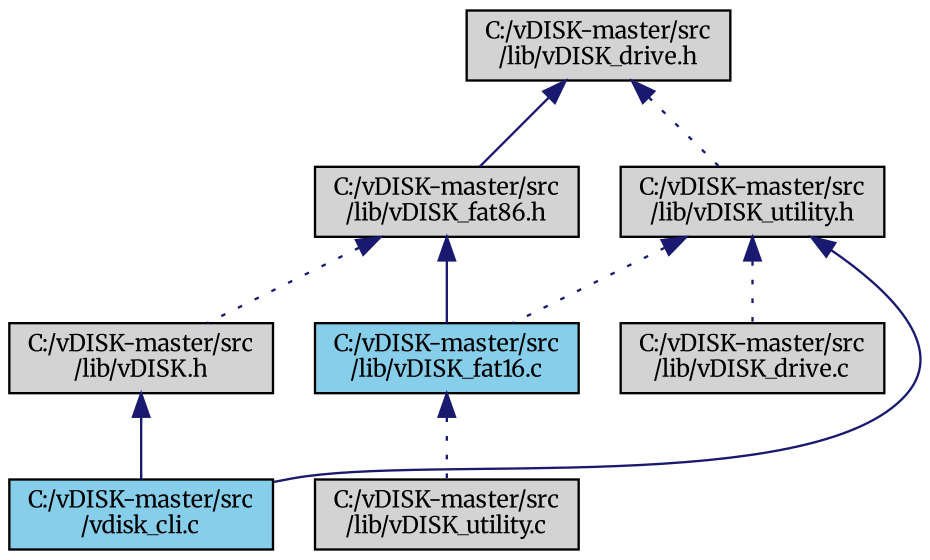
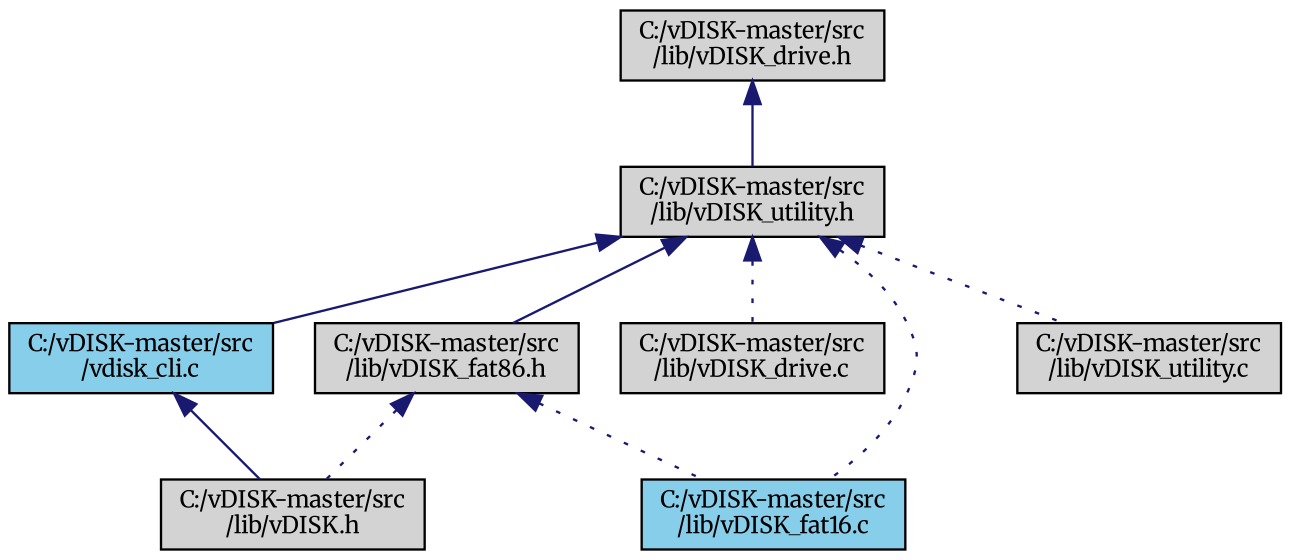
edge "C:/vDISK-master/src /lib/vDISK_fat86.h" -> "C:/vDISK-master/src /lib/vDISK_drive.h": now "C:/vDISK-master/src /lib/vDISK_fat86.h" -> "C:/vDISK-master/src /lib/vDISK_utility.h"
edge "C:/vDISK-master/src /lib/vDISK_utility.h" -> "C:/vDISK-master/src /lib/vDISK_drive.h": style dotted -> solid
edge "C:/vDISK-master/src /lib/vDISK_fat16.c" -> "C:/vDISK-master/src /lib/vDISK_fat86.h": style solid -> dotted
edge "C:/vDISK-master/src /vdisk_cli.c" -> "C:/vDISK-master/src /lib/vDISK.h": reversed
edge "C:/vDISK-master/src /lib/vDISK_utility.c" -> "C:/vDISK-master/src /lib/vDISK_fat16.c": now "C:/vDISK-master/src /lib/vDISK_utility.c" -> "C:/vDISK-master/src /lib/vDISK_utility.h"
